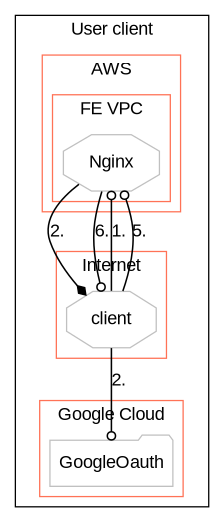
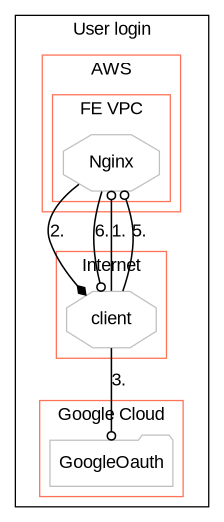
cluster "User client": label "User client" -> "User login"
edge "client" -> "GoogleOauth": label "2." -> "3."
